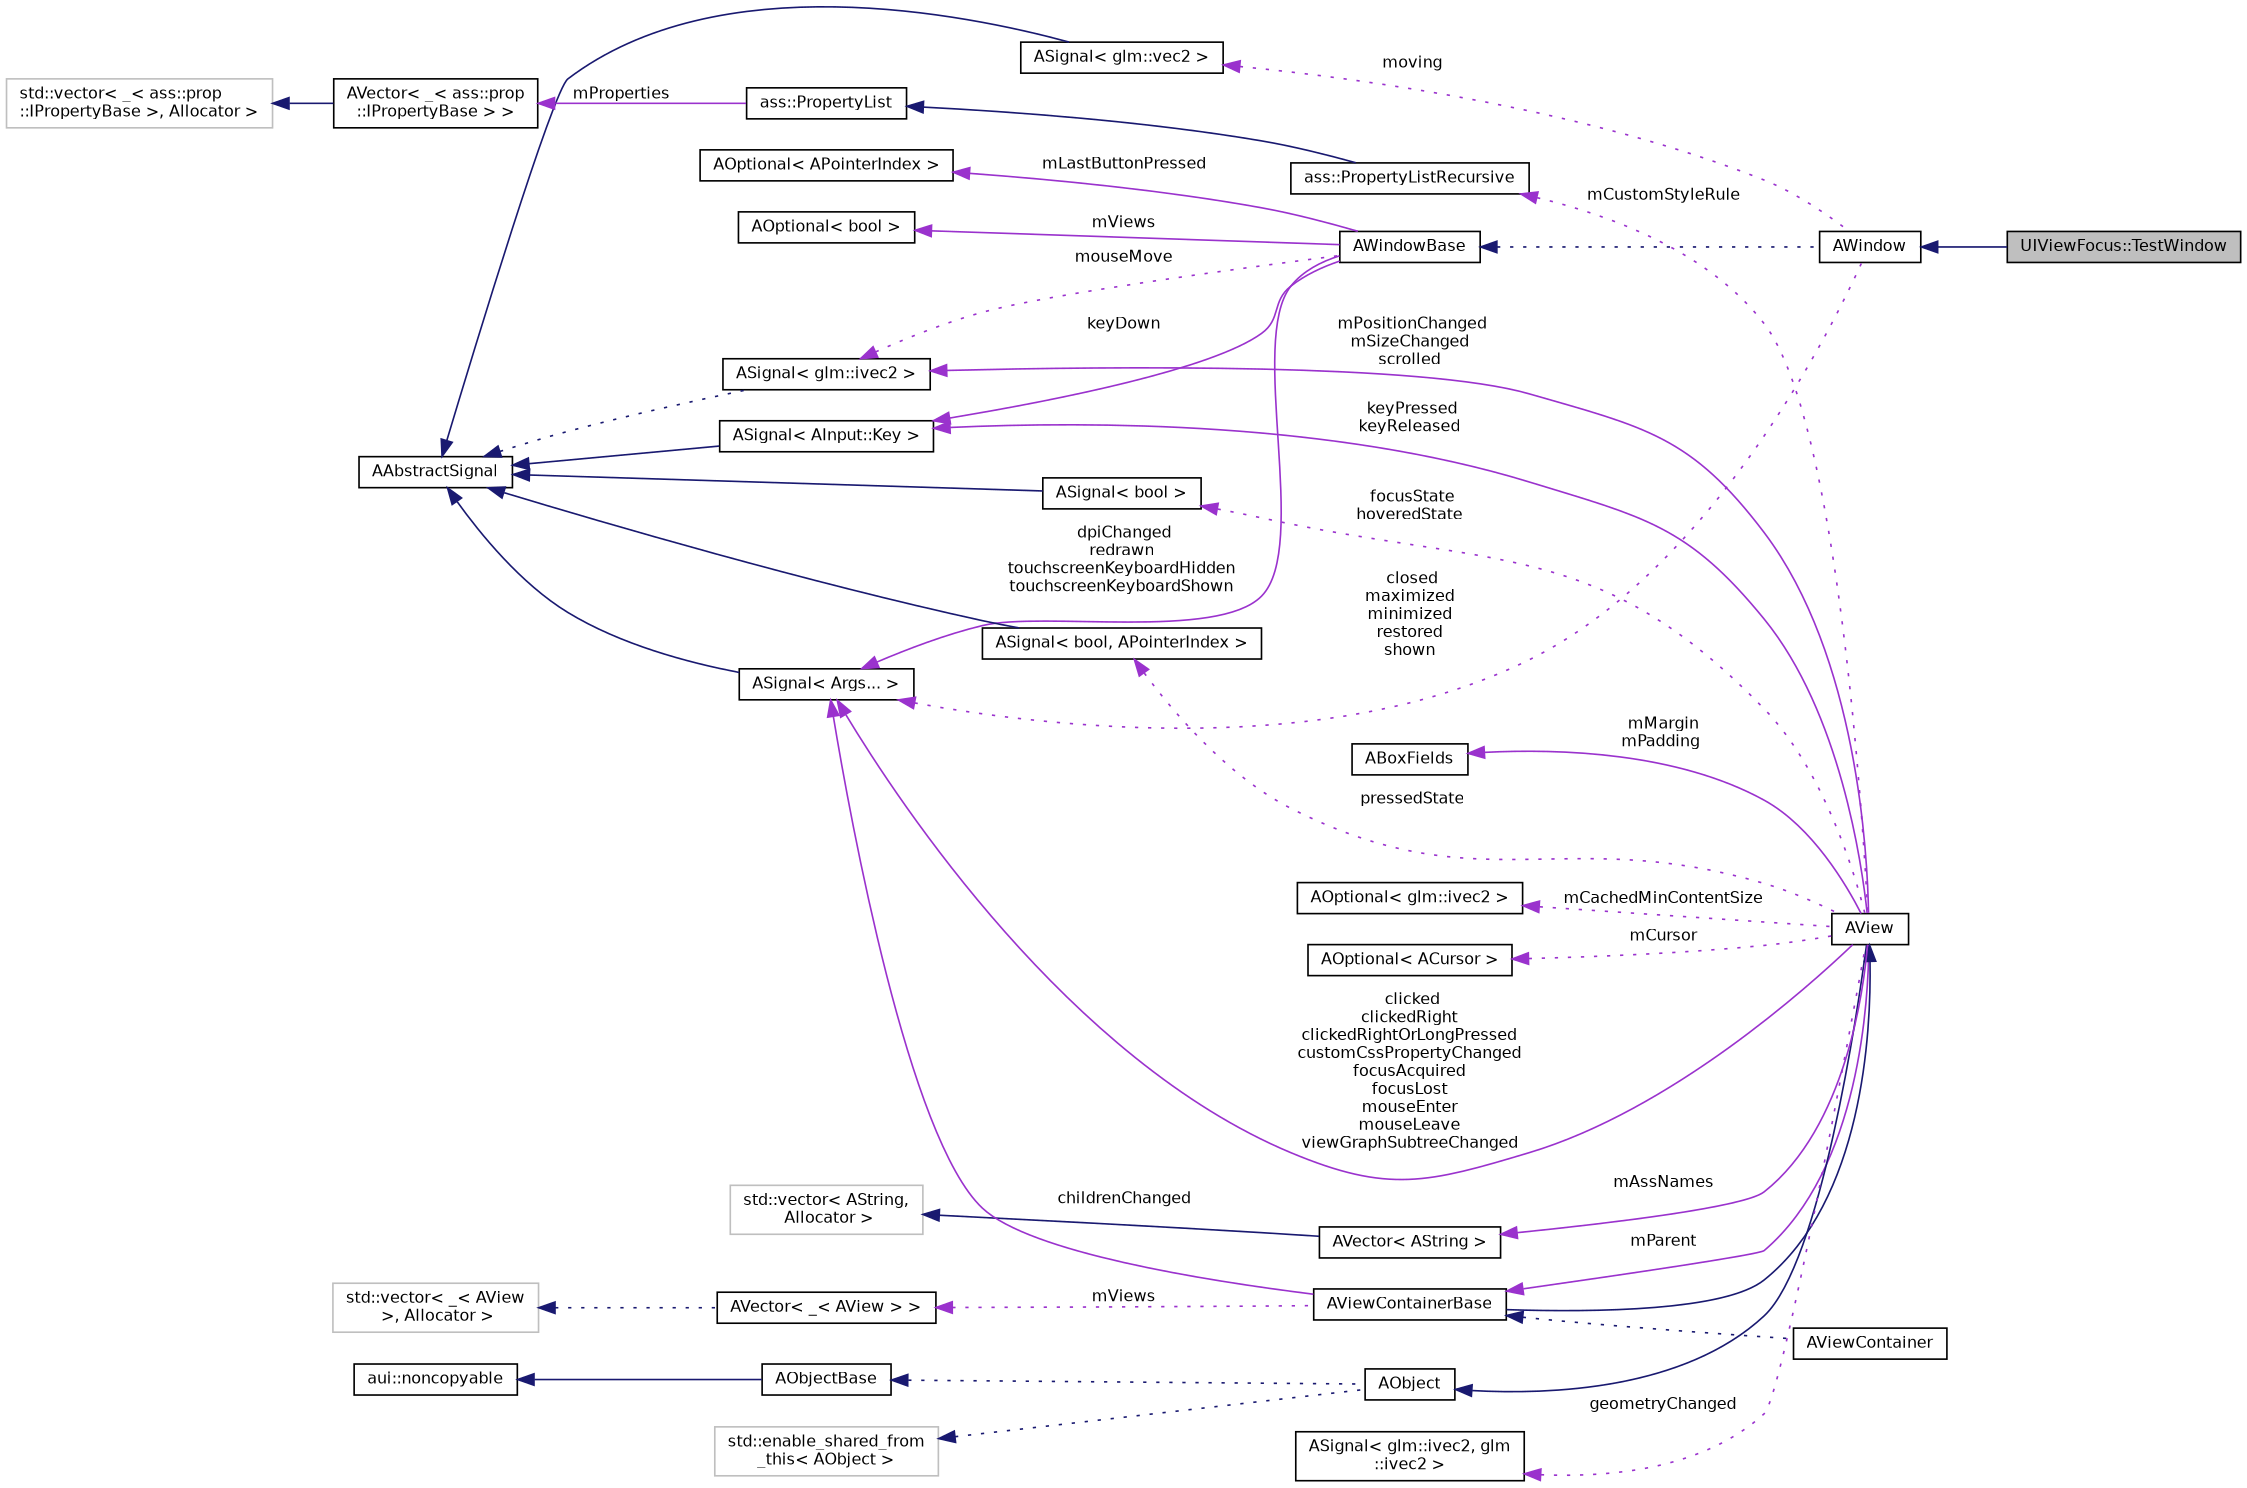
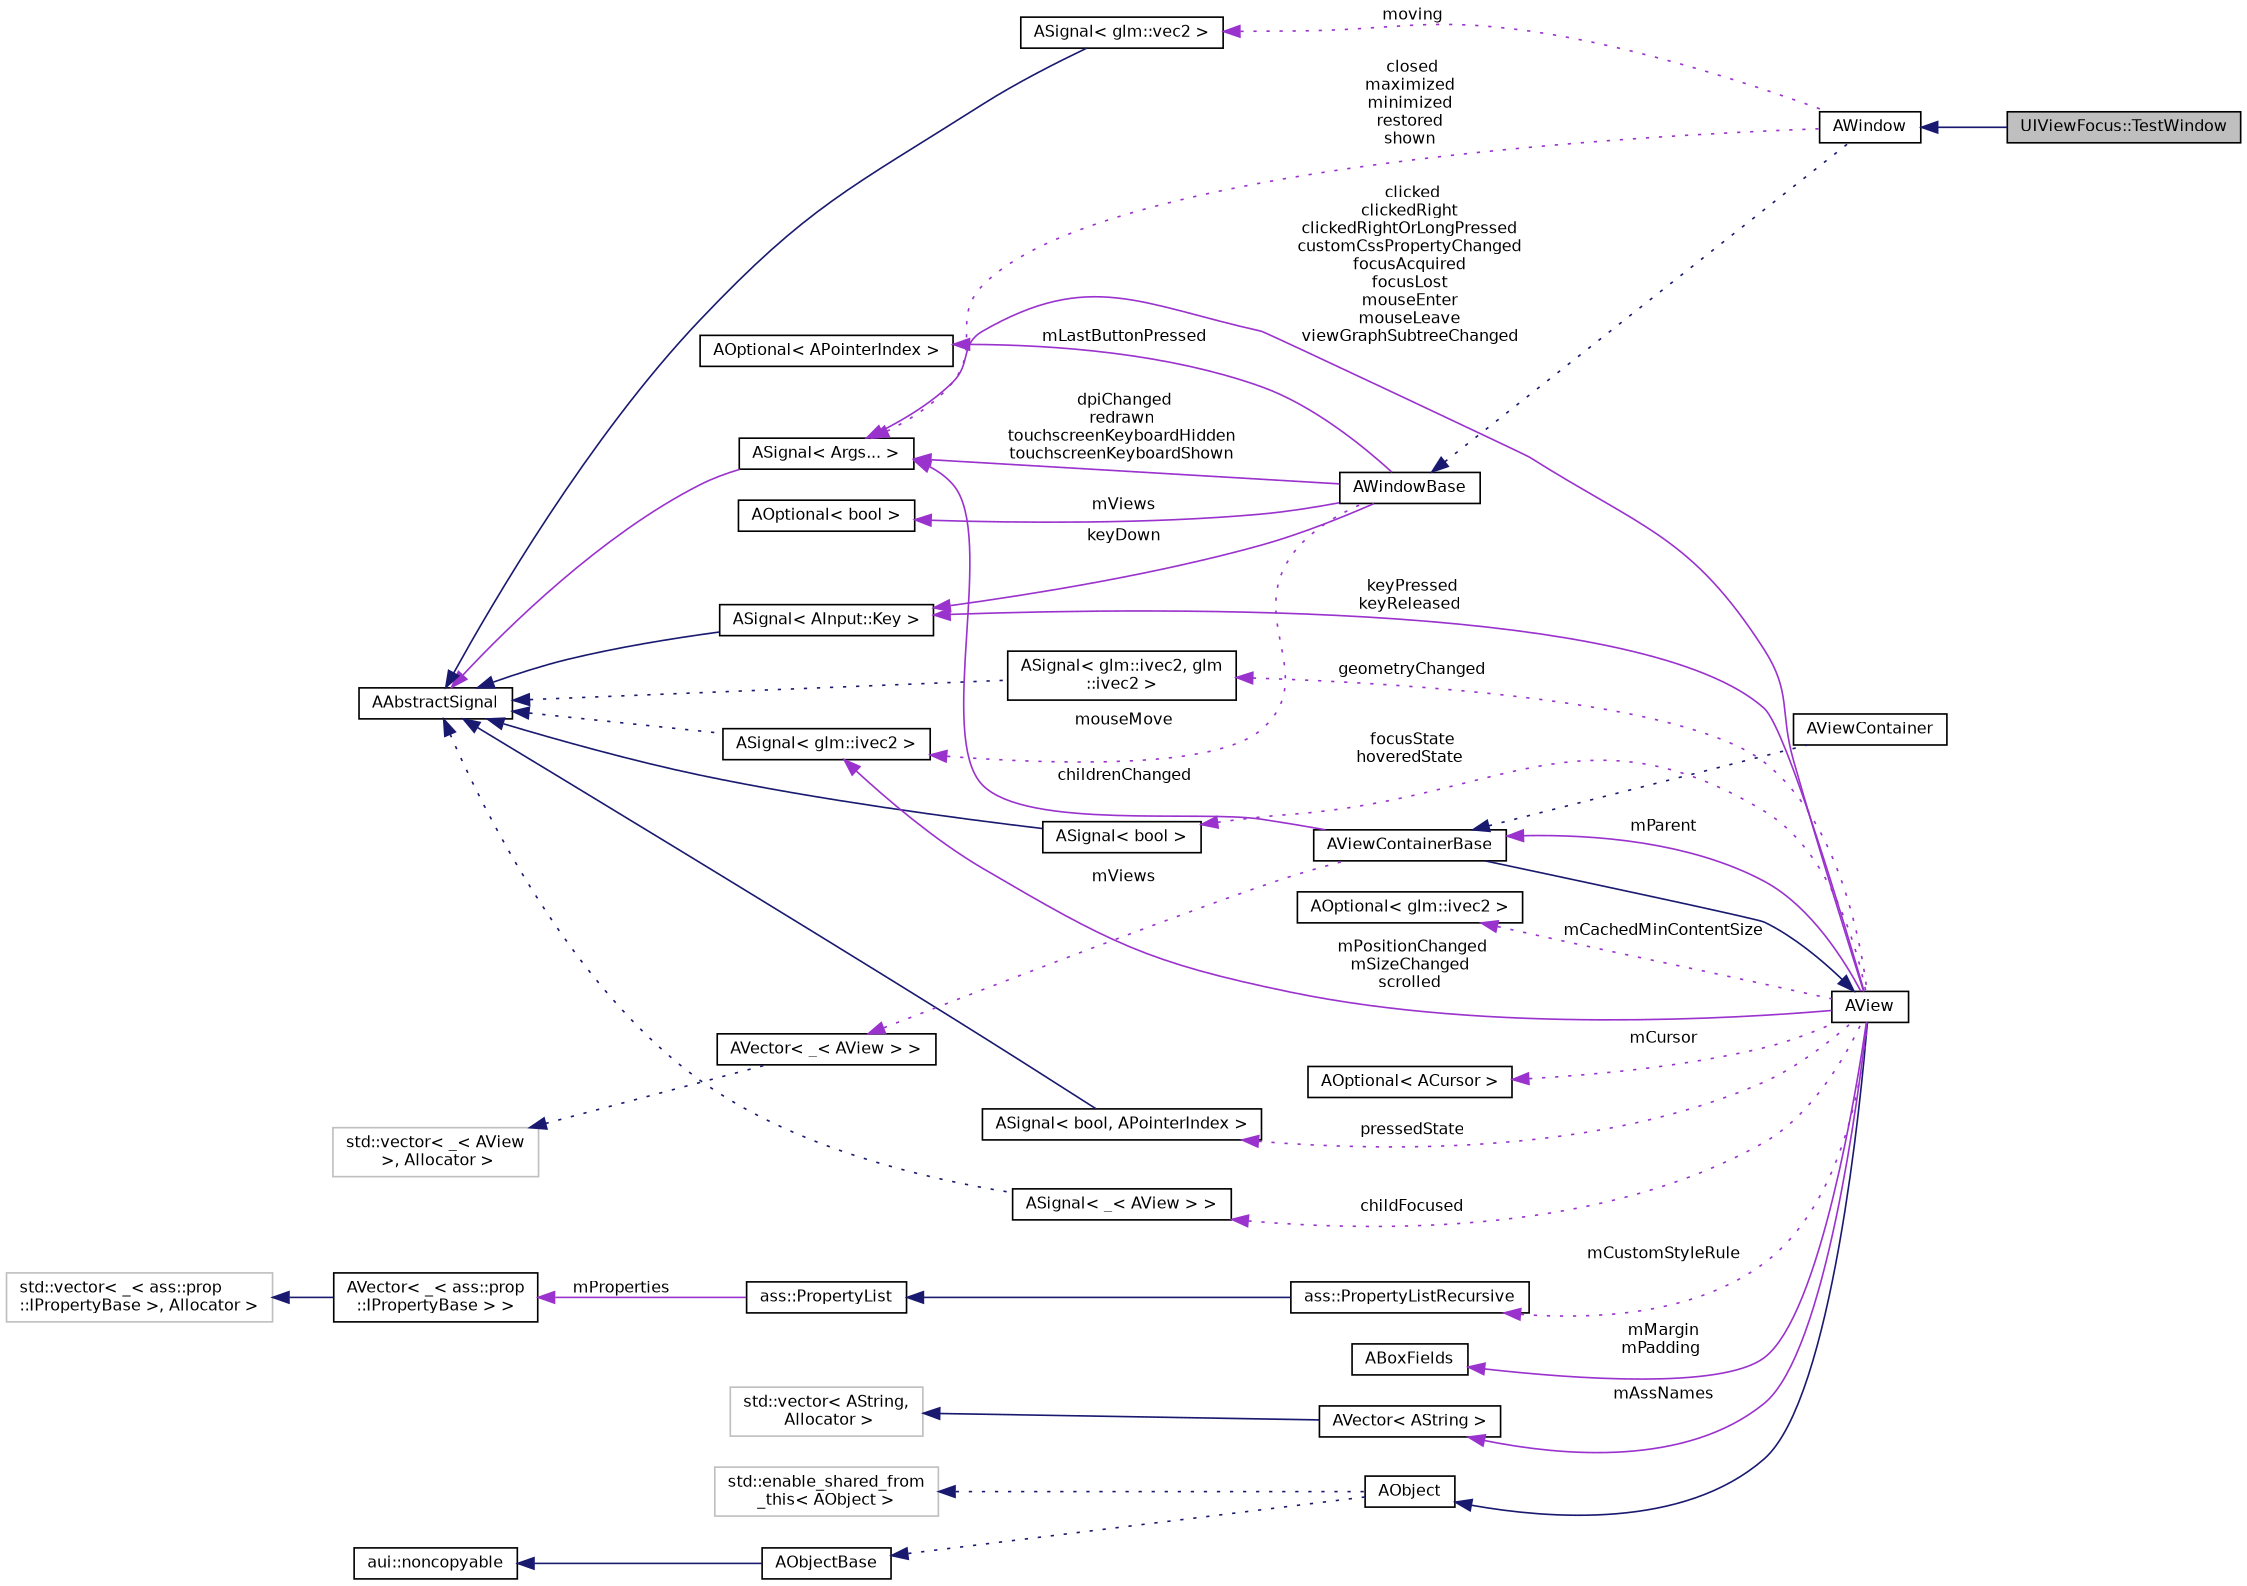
edge "ASignal< Args... >" -> "AAbstractSignal": color midnightblue -> darkorchid3
edge "ASignal< glm::ivec2, glm ::ivec2 >" -> "AAbstractSignal": added
node "ASignal< _< AView > >": added
